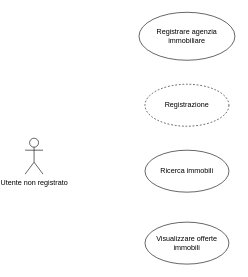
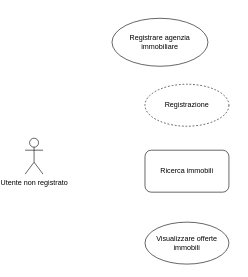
node "Registrare agenzia immobiliare": moved (187, 36) -> (160, 42)
node "Ricerca immobili": shape ellipse -> rounded rectangle
